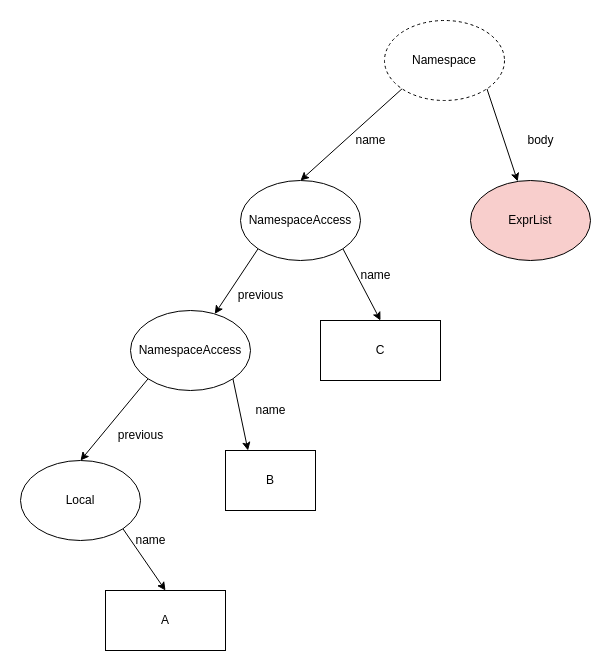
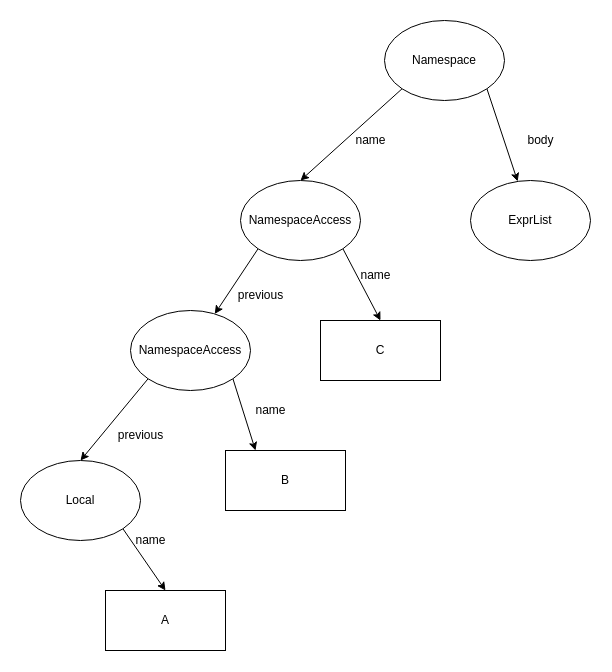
node "Namespace": style dashed -> solid
node "ExprList": fillcolor #f8cecc -> #ffffff
node "B": size 90x60 -> 120x60
